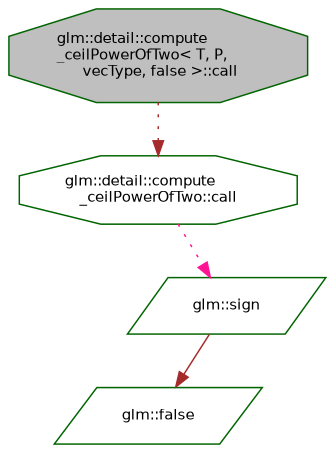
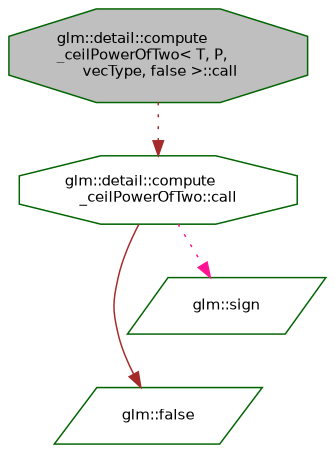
edge "glm::sign" -> "glm::false": now "glm::detail::compute _ceilPowerOfTwo::call" -> "glm::false"
